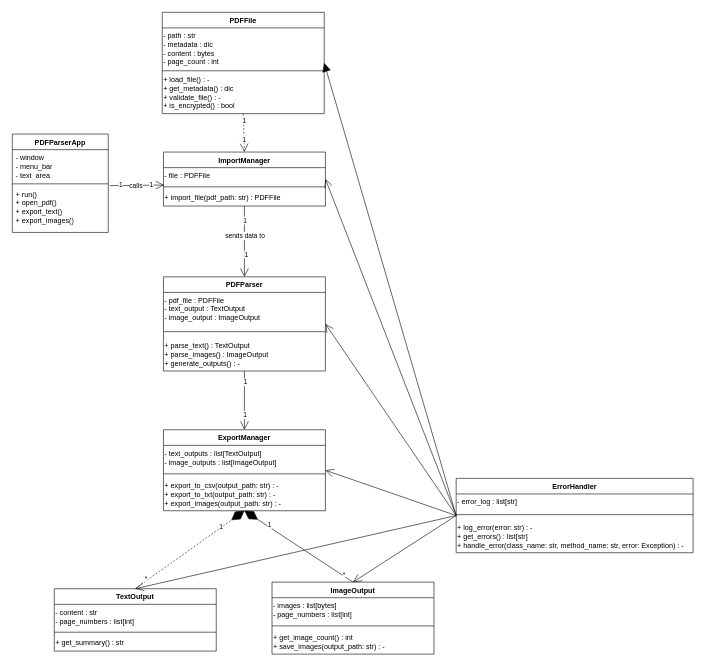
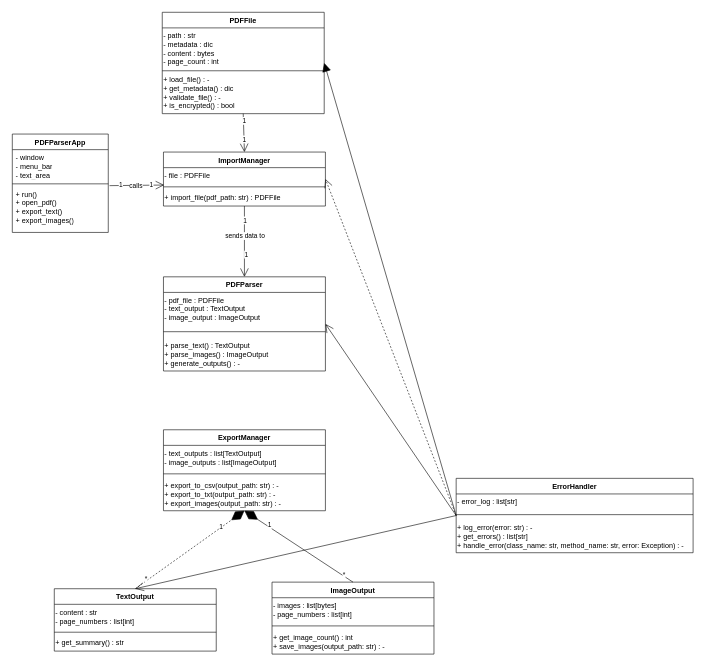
edge "PDFFile" -> "ImportManager": style dashed -> solid
edge "ErrorHandler" -> "ImportManager": style solid -> dashed
edge "PDFParser" -> "ExportManager": removed, labels "1", "1"
edge "ErrorHandler" -> "ExportManager": removed
edge "ErrorHandler" -> "ImageOutput": removed
